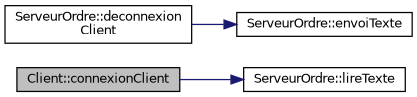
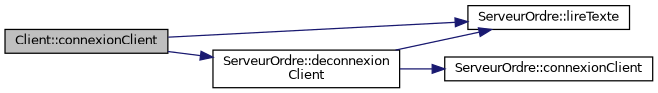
node "ServeurOrdre::envoiTexte": label "ServeurOrdre::envoiTexte" -> "ServeurOrdre::connexionClient"
edge "ServeurOrdre::deconnexion Client" -> "ServeurOrdre::lireTexte": added
edge "Client::connexionClient" -> "ServeurOrdre::deconnexion Client": added
